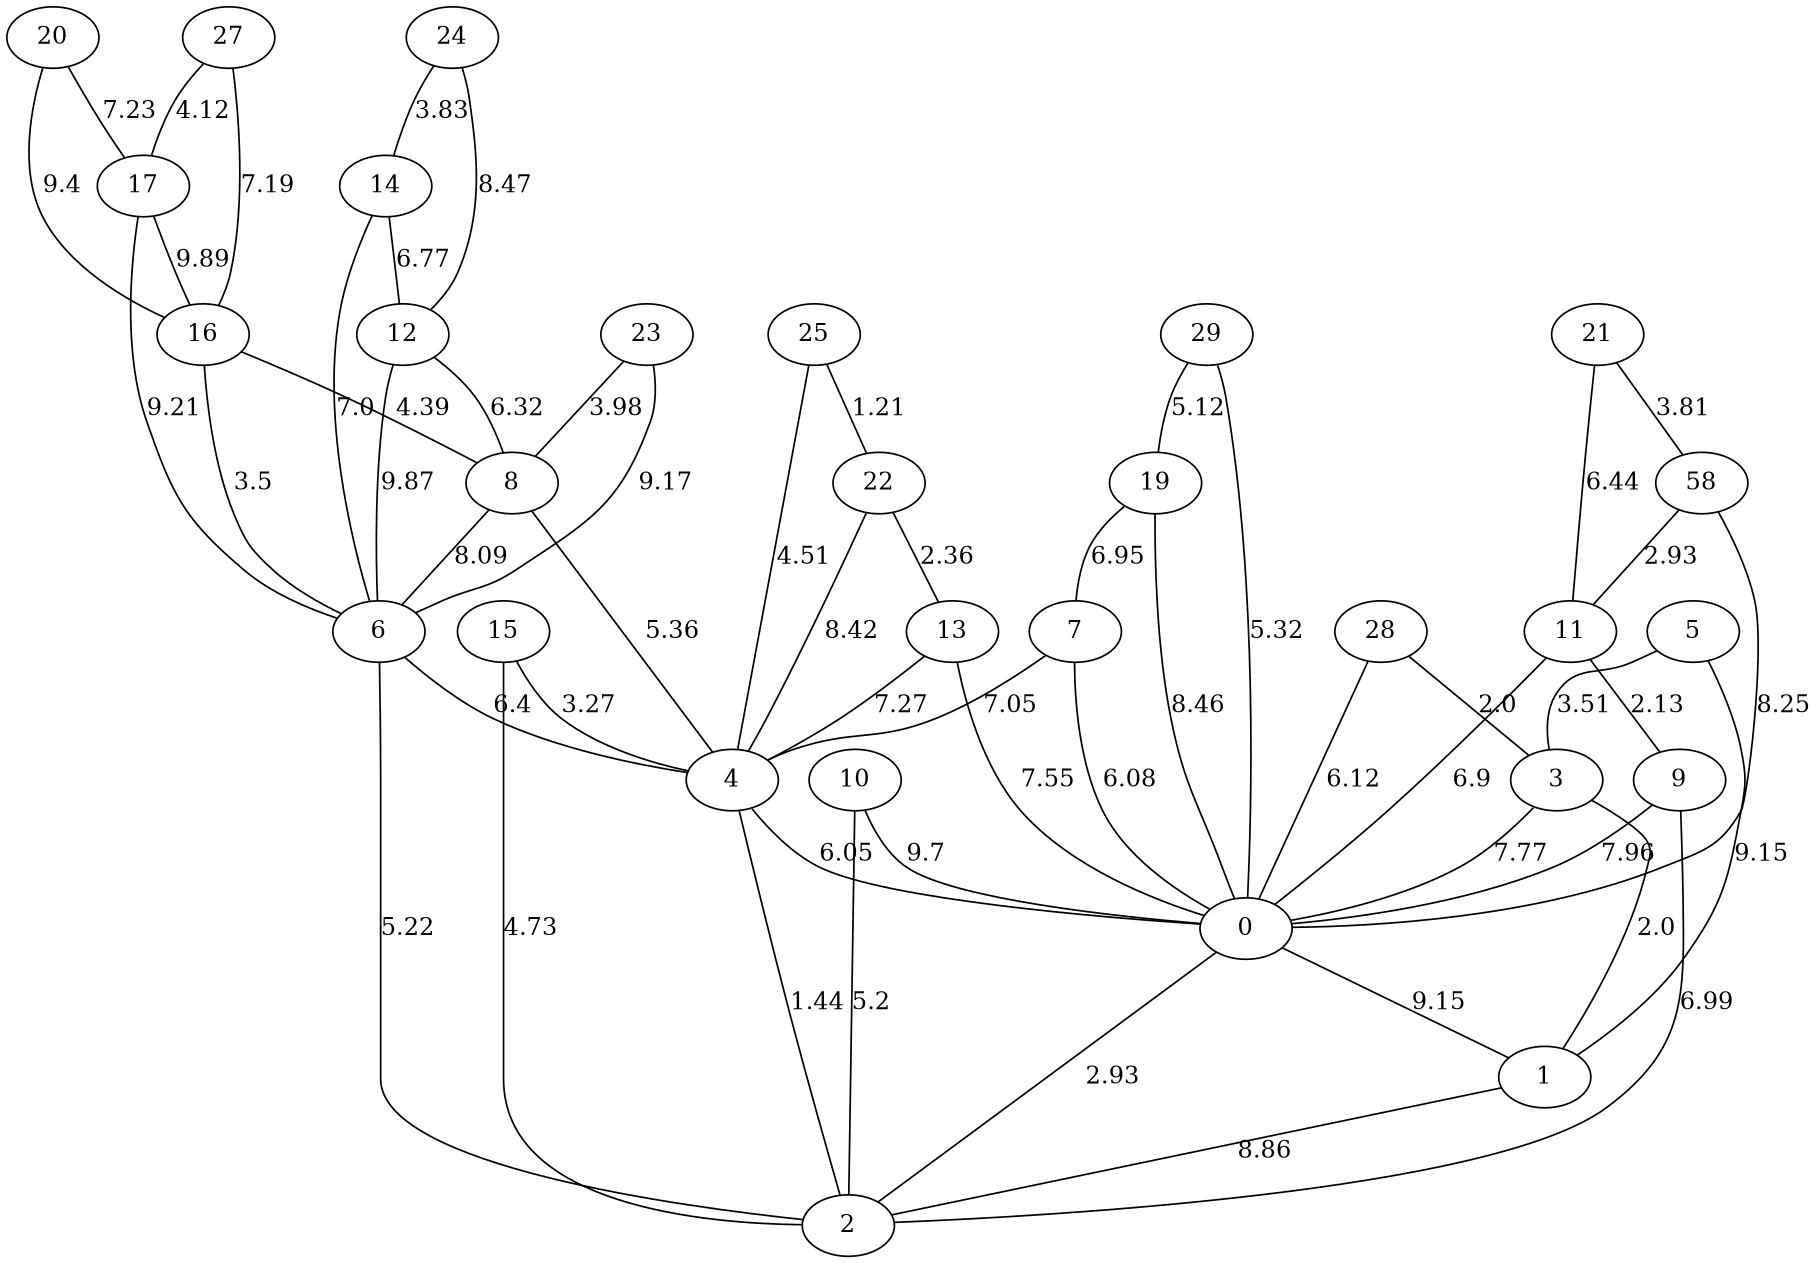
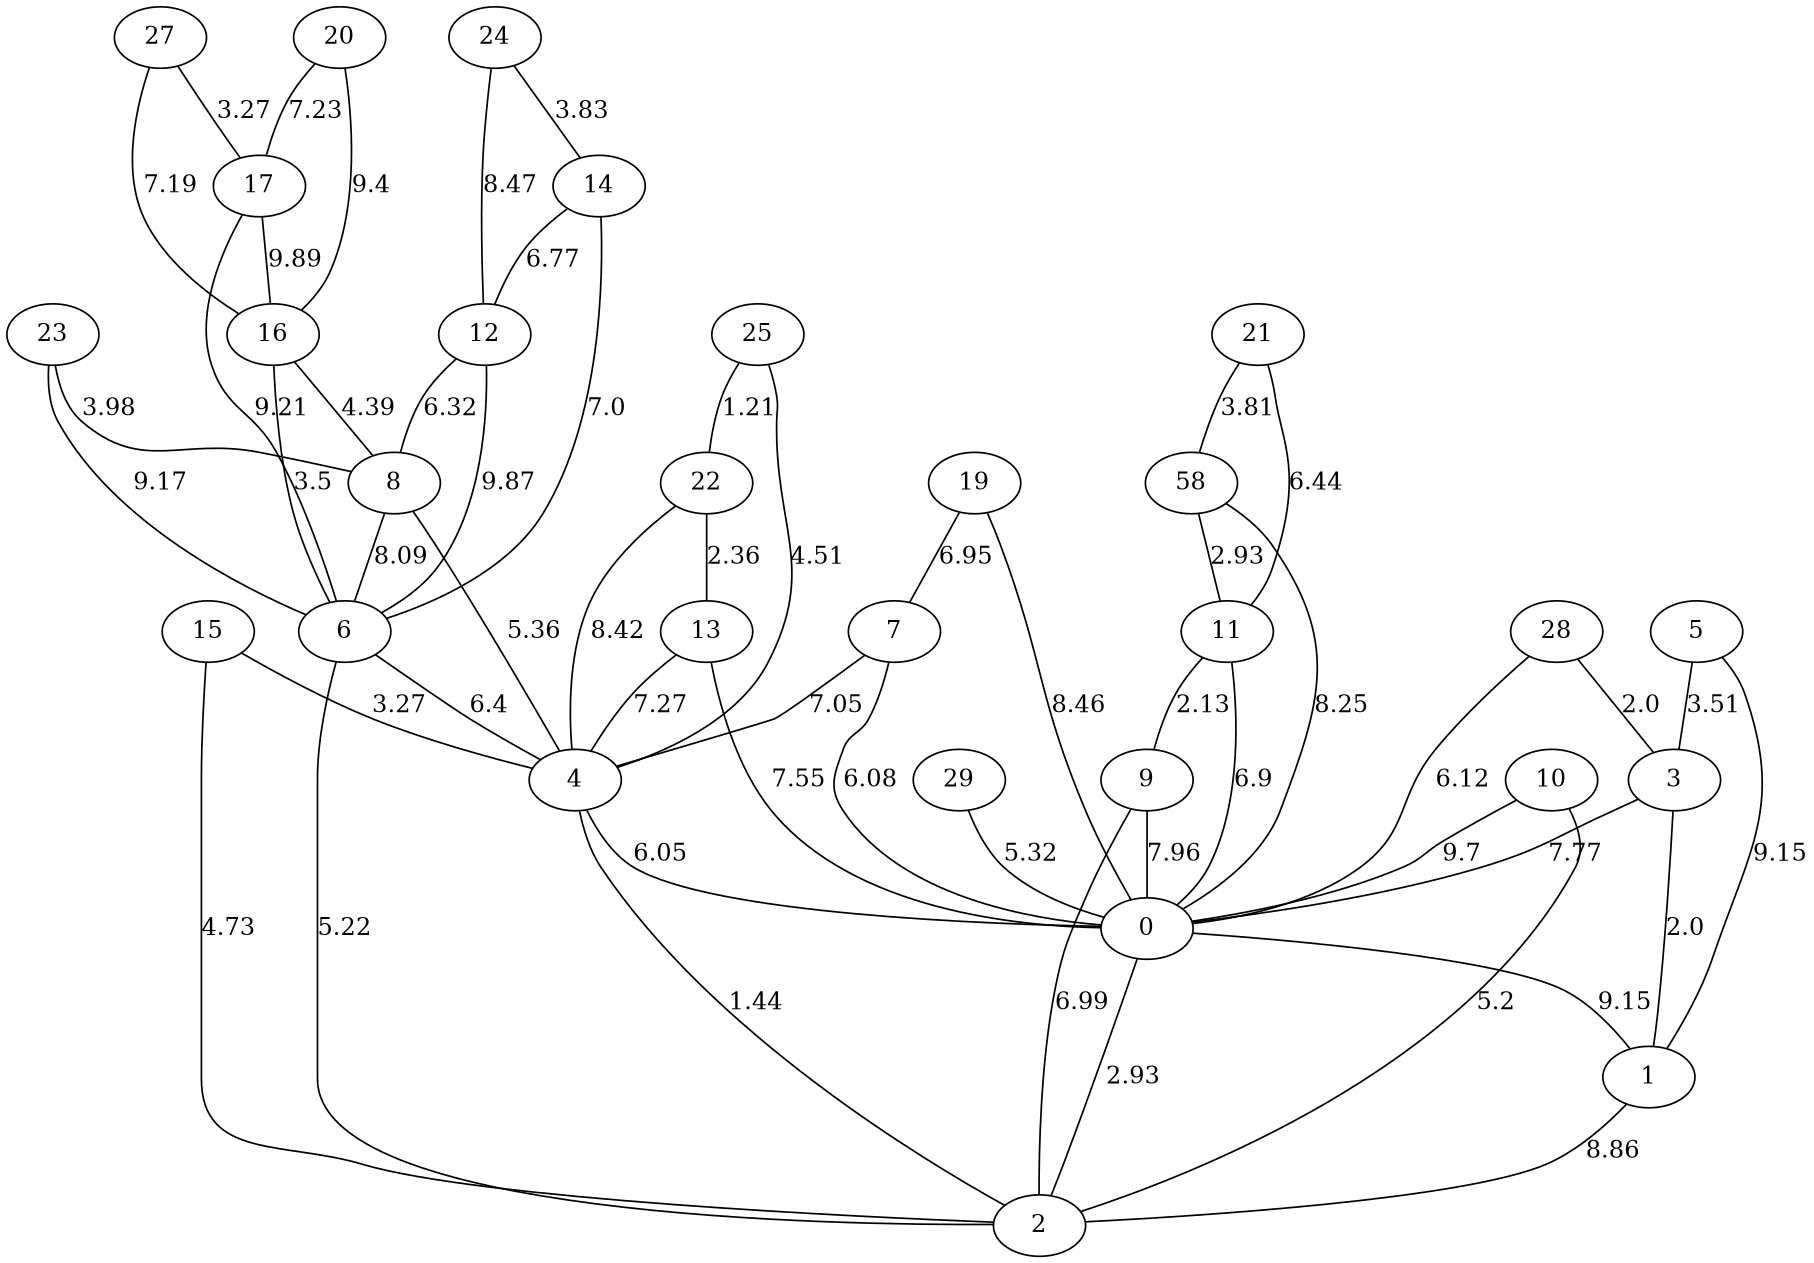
edge "27" -- "17": label "4.12" -> "3.27"
edge "29" -- "19": removed, label "5.12"
